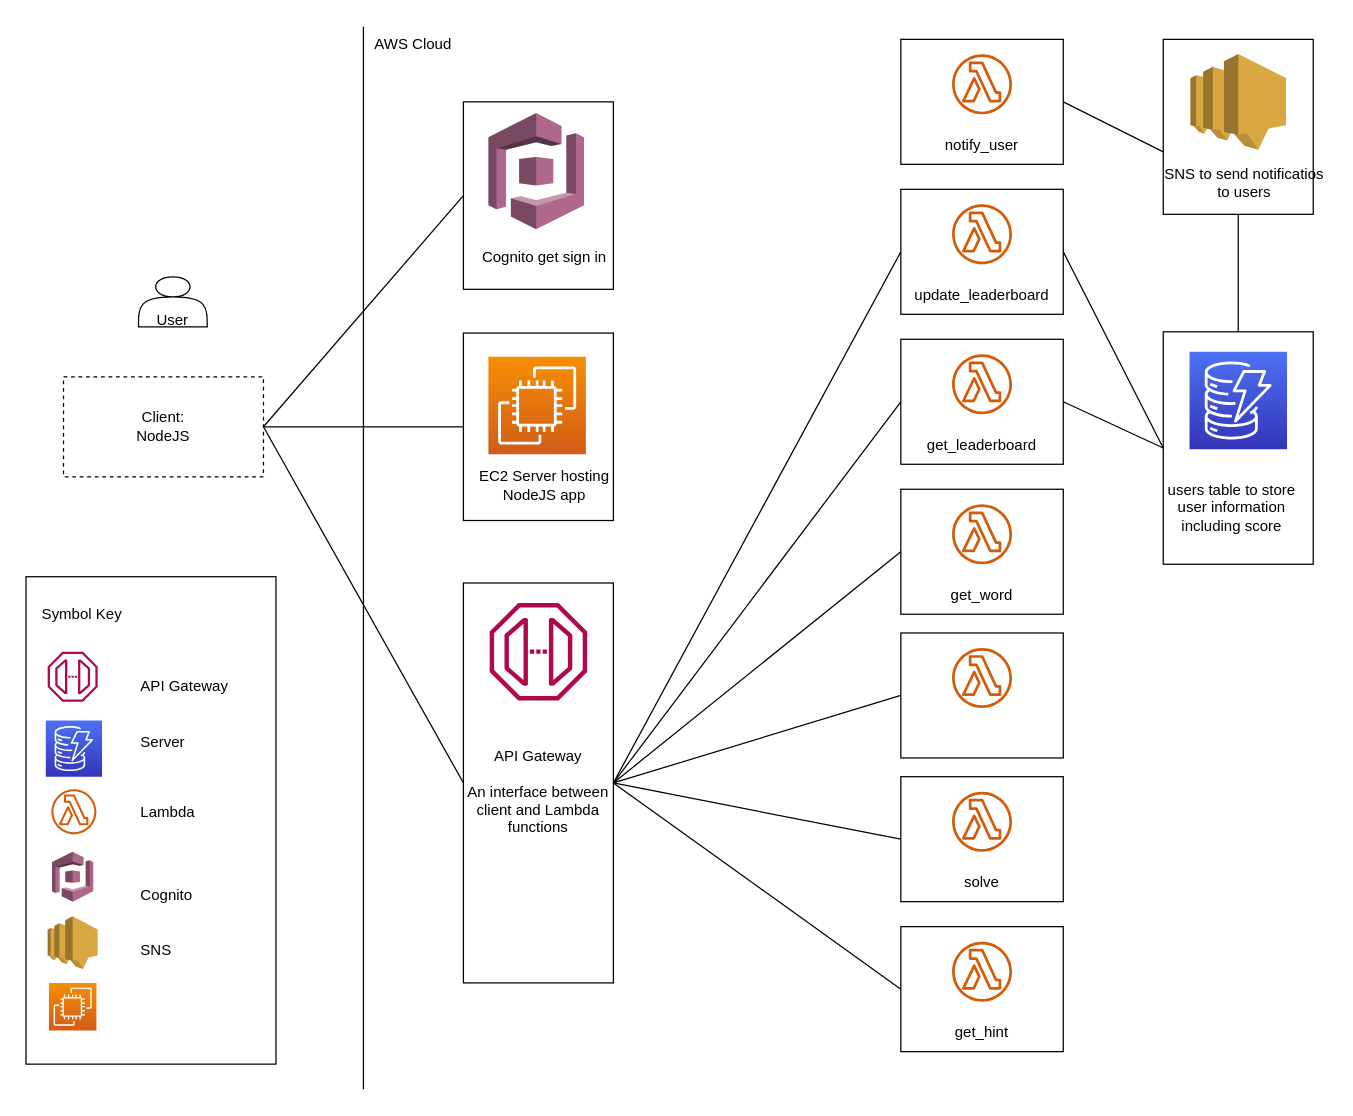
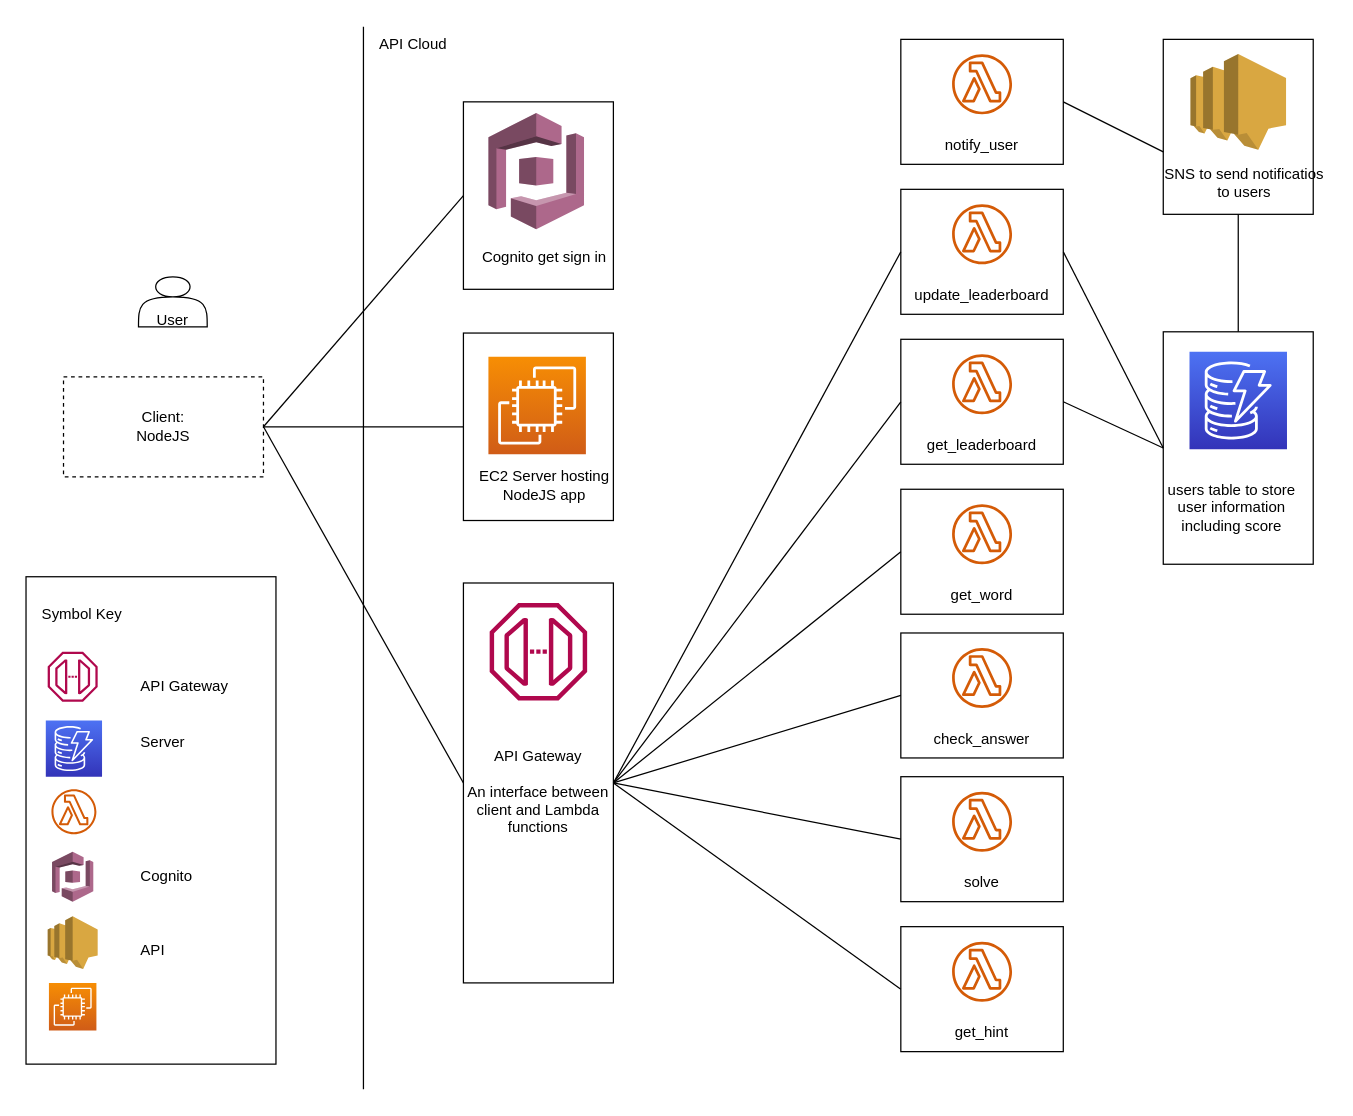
node "AWS Cloud": label "AWS Cloud" -> "API Cloud"
node "check_answer": added
node "Lambda": removed
node "Cognito": moved (176, 896) -> (176, 877)
node "SNS": label "SNS" -> "API"
